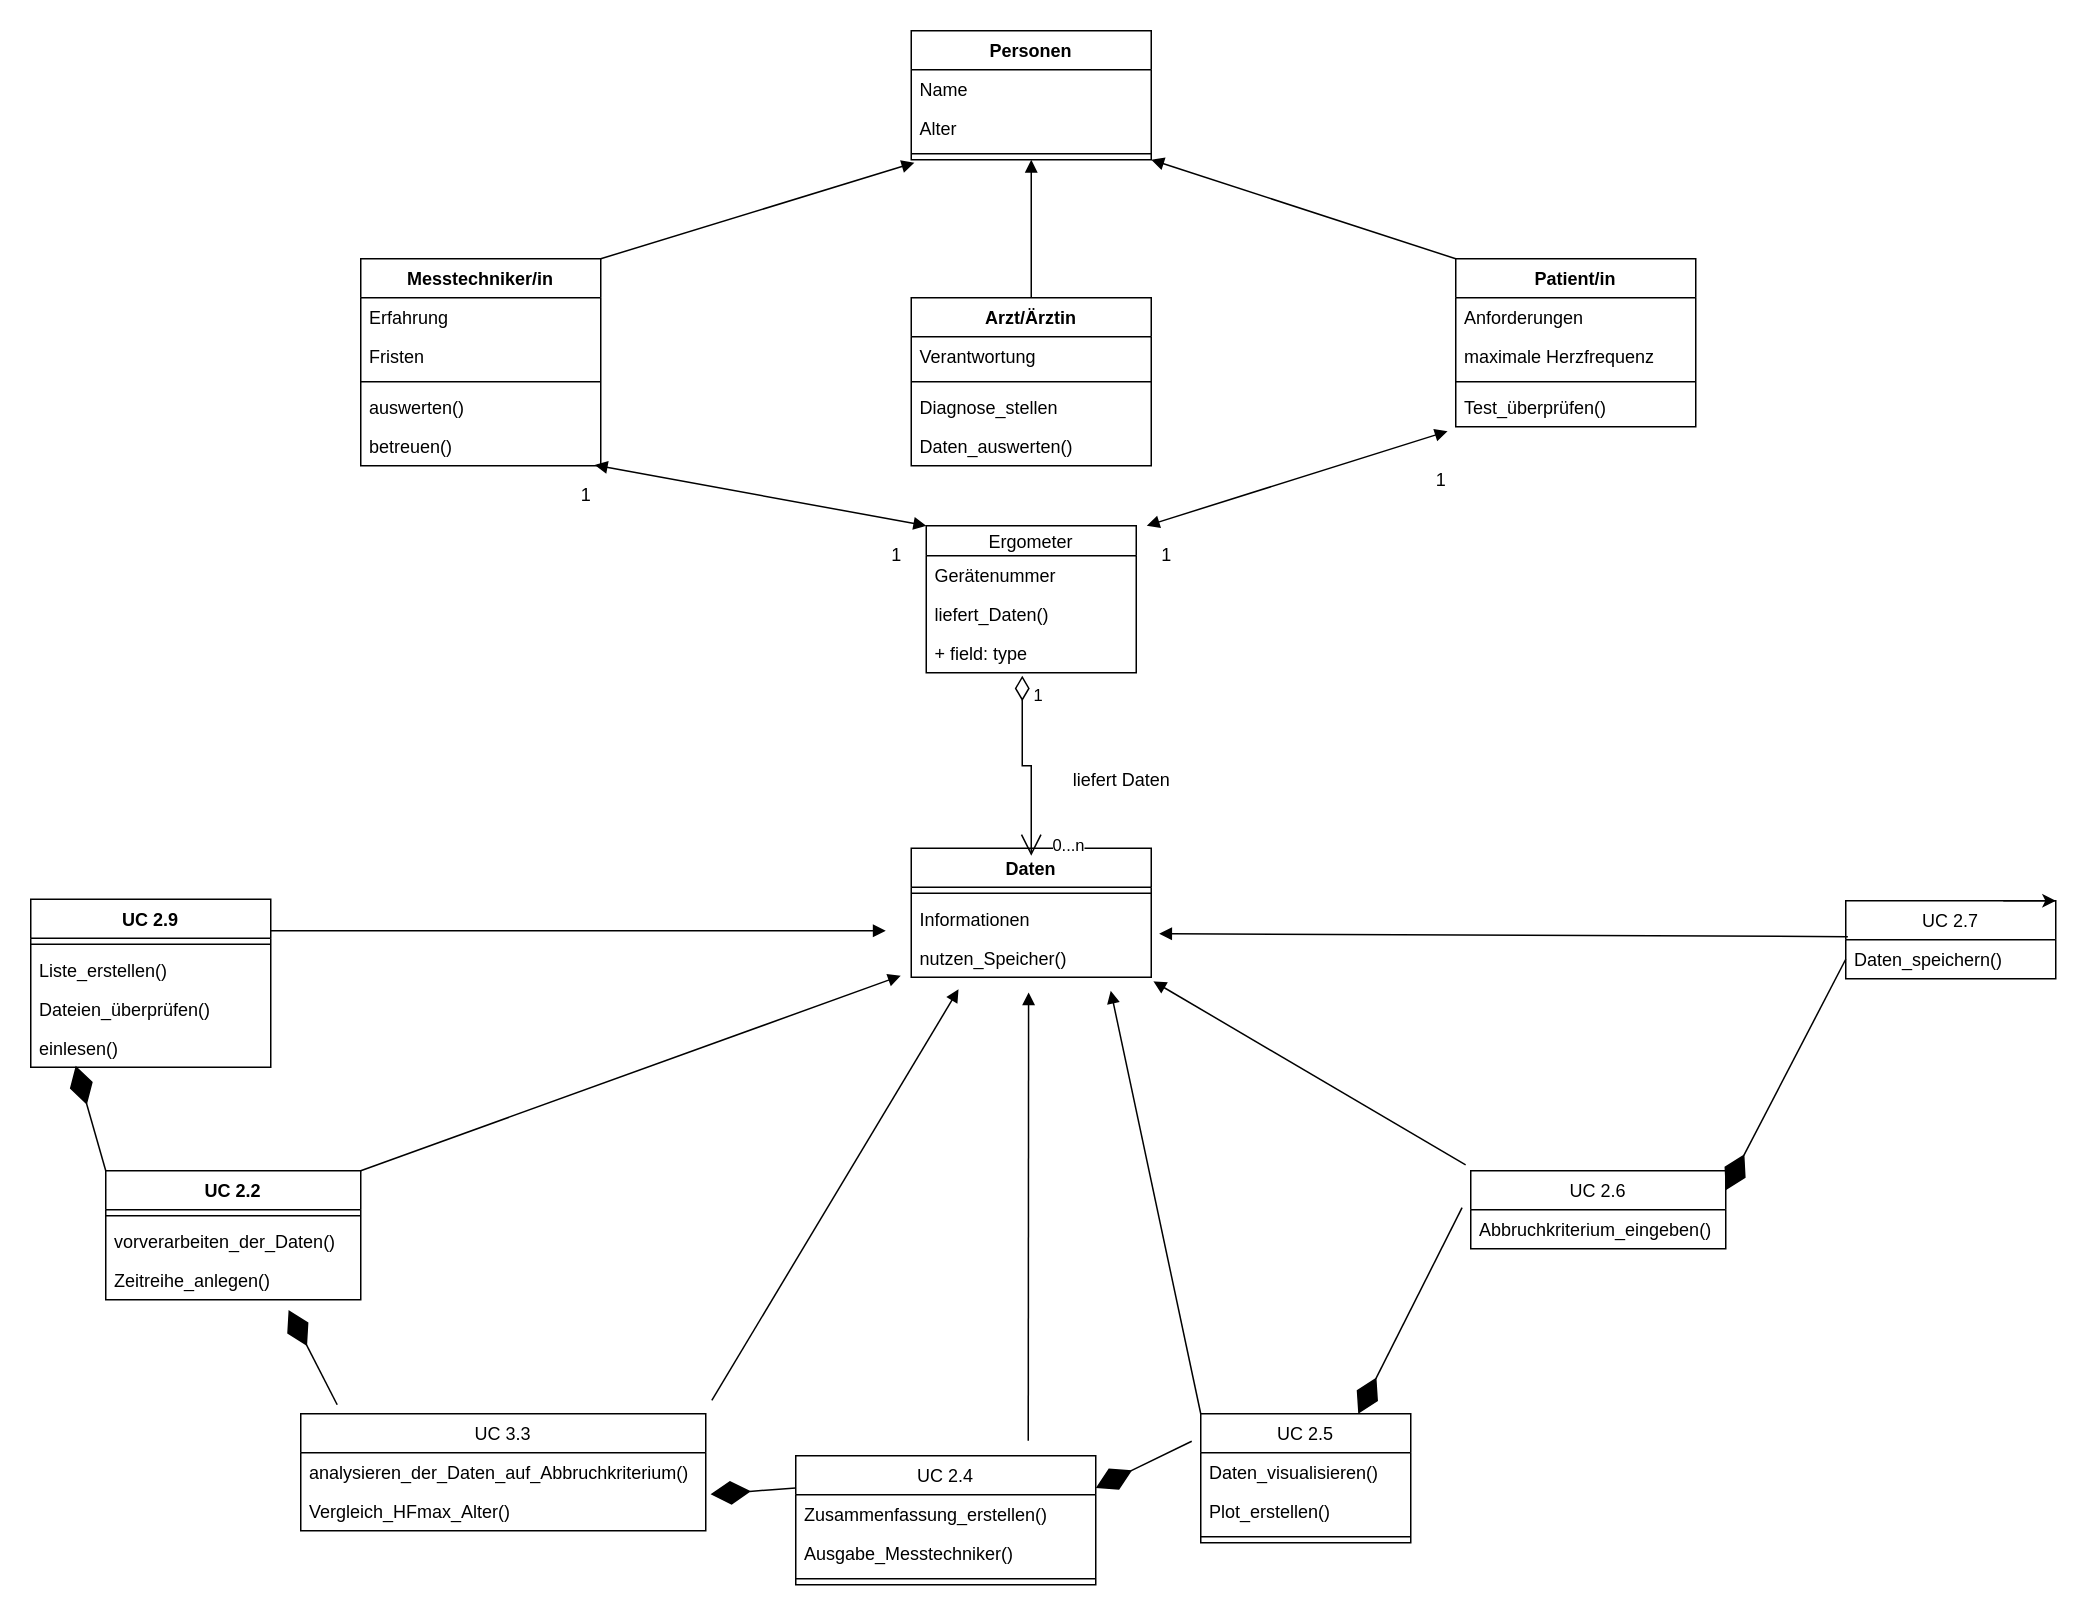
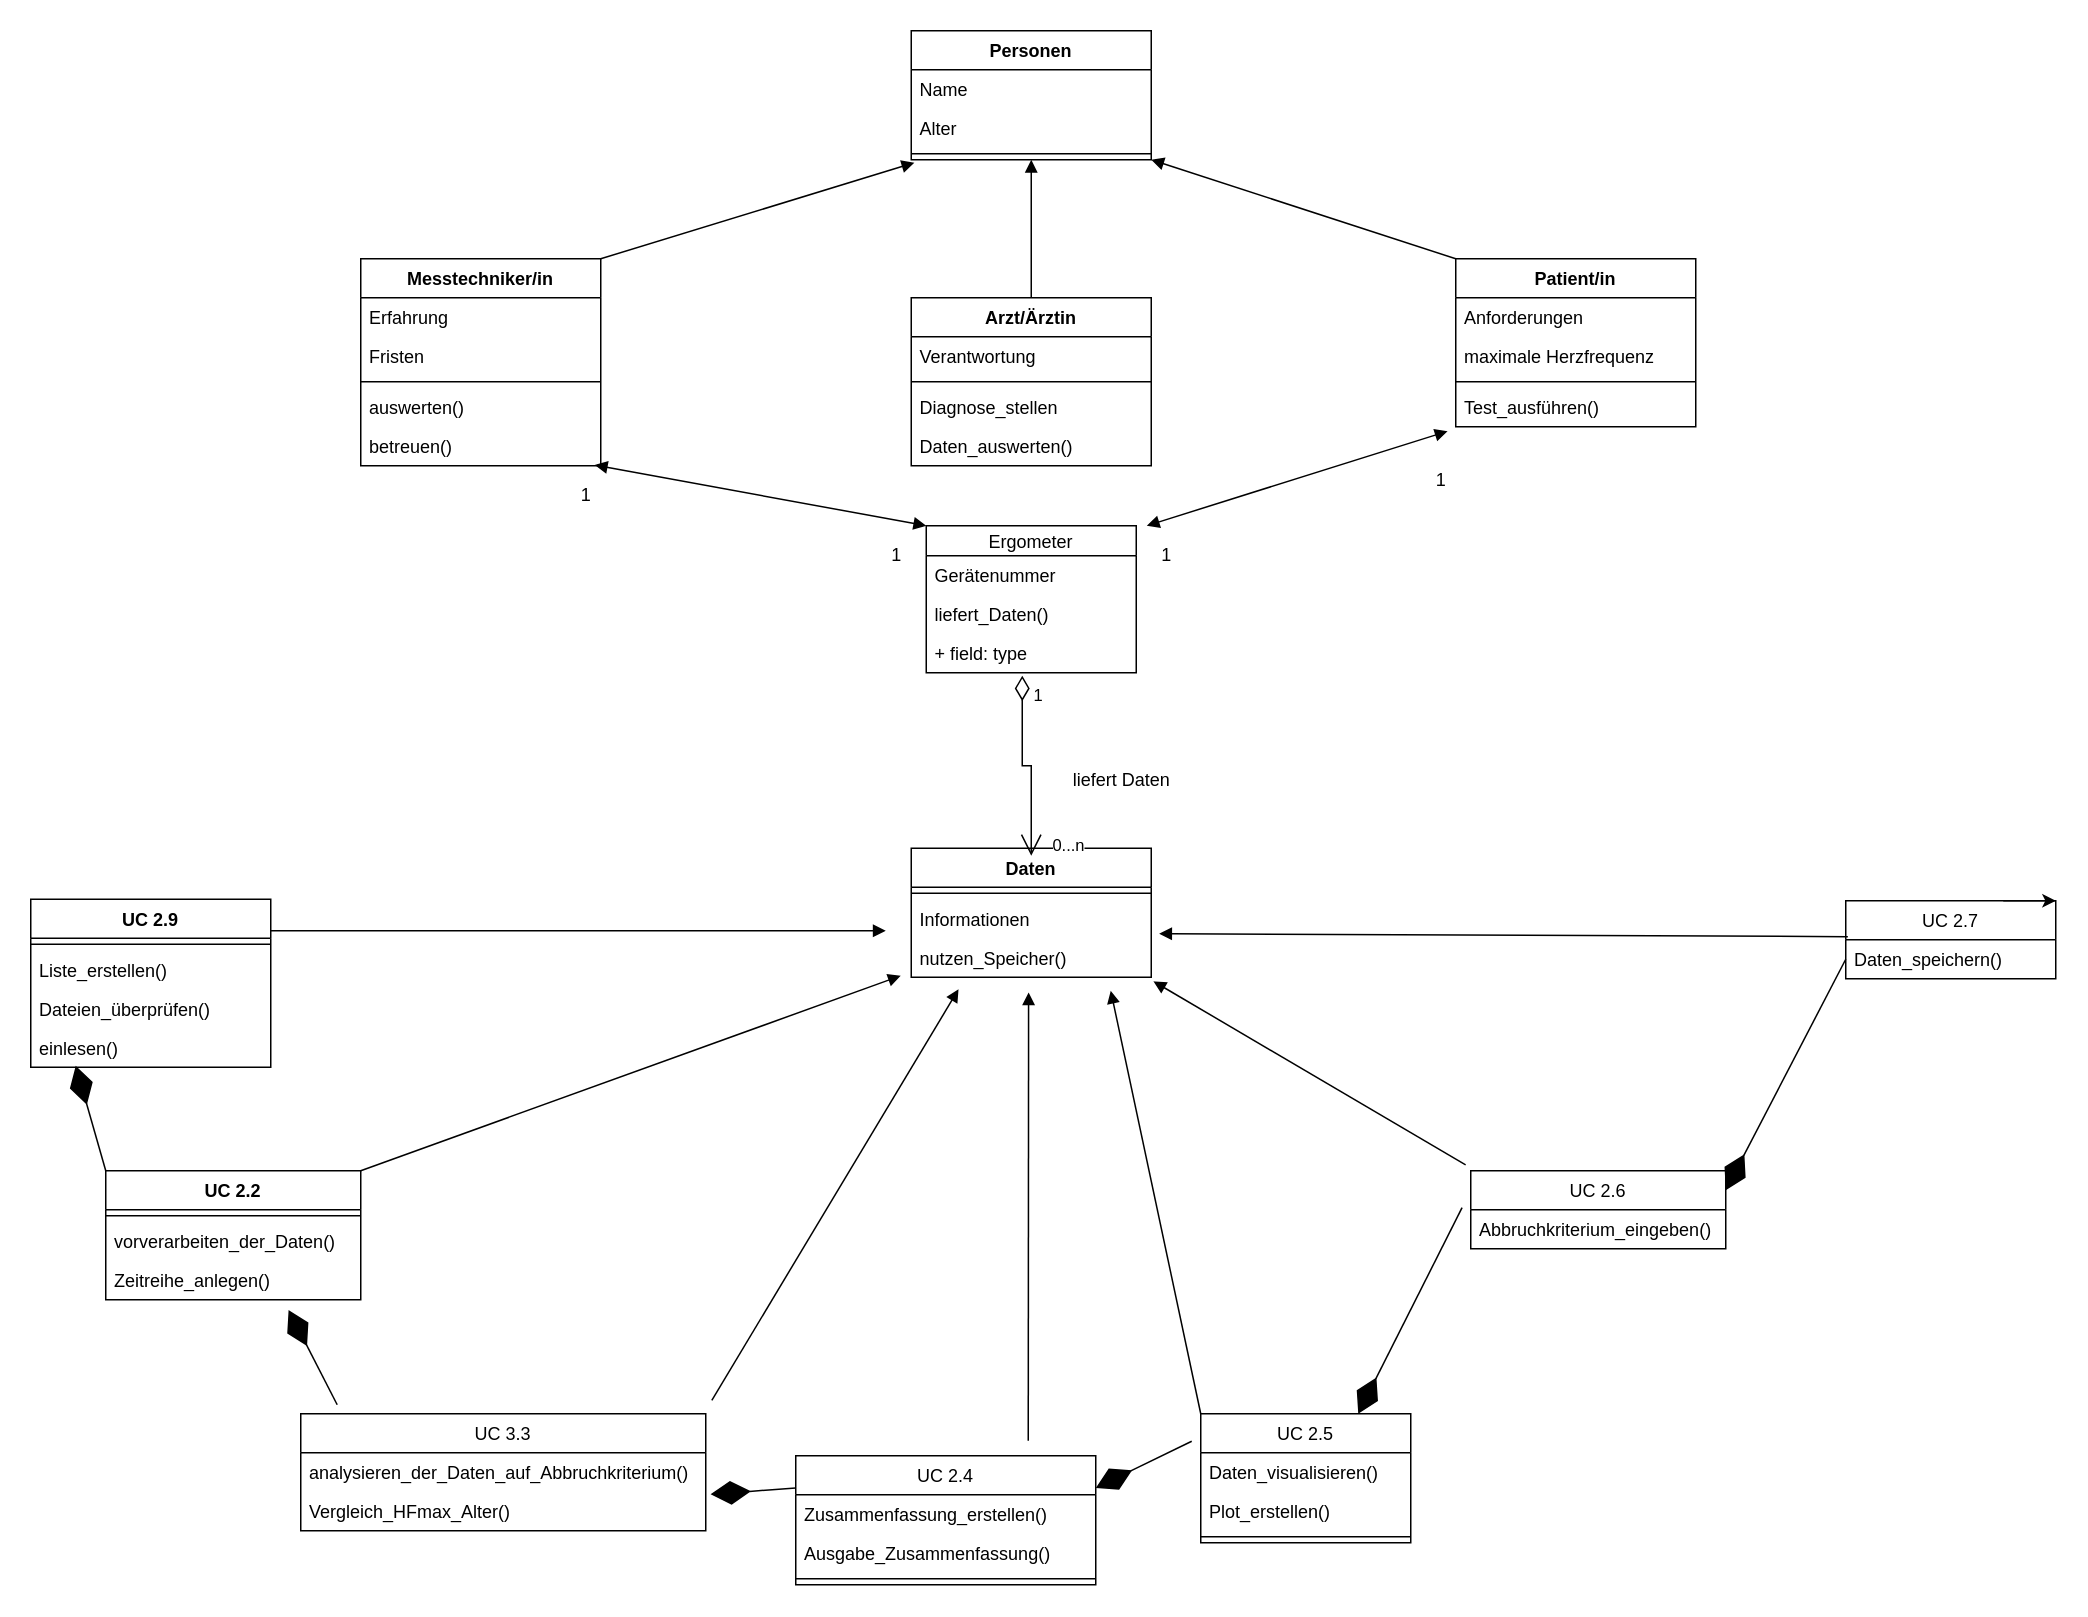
node "Test_überprüfen()": label "Test_überprüfen()" -> "Test_ausführen()"
node "Ausgabe_Messtechniker()": label "Ausgabe_Messtechniker()" -> "Ausgabe_Zusammenfassung()"
